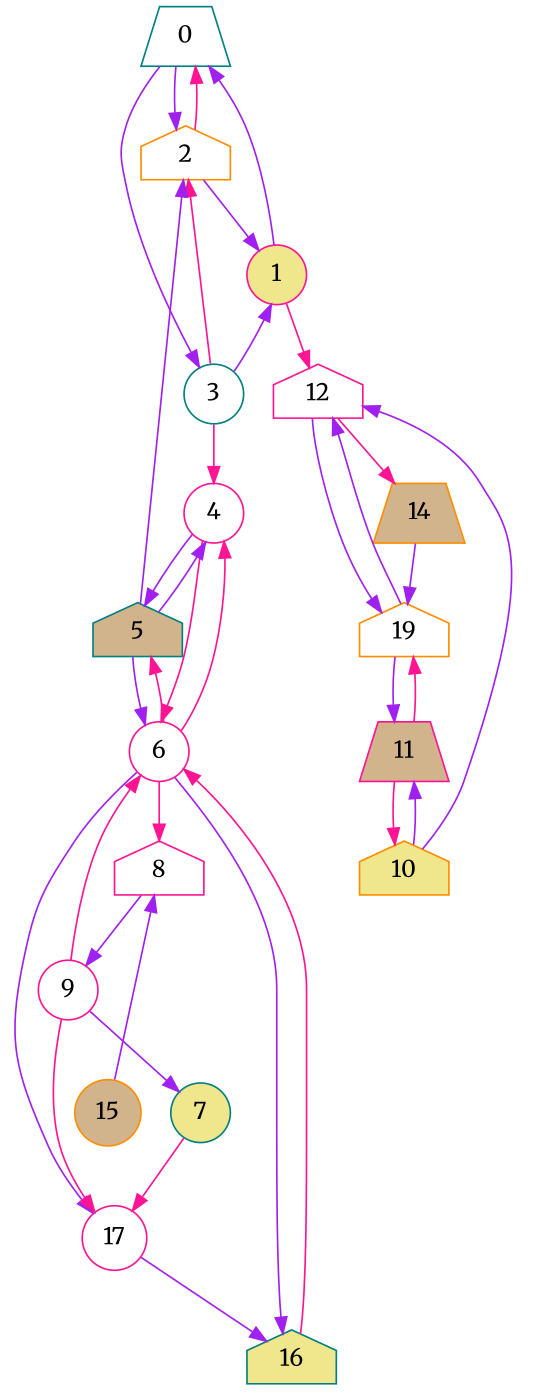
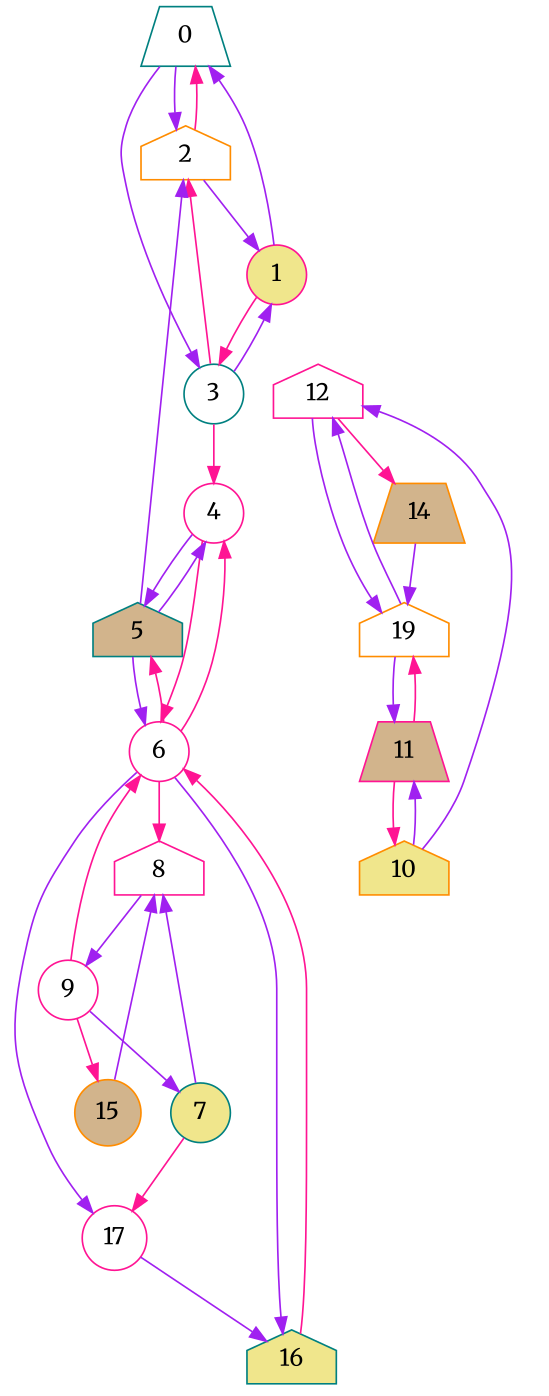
edge "1" -> "12": now "1" -> "3"
edge "7" -> "8": added
edge "9" -> "17": now "9" -> "15"
